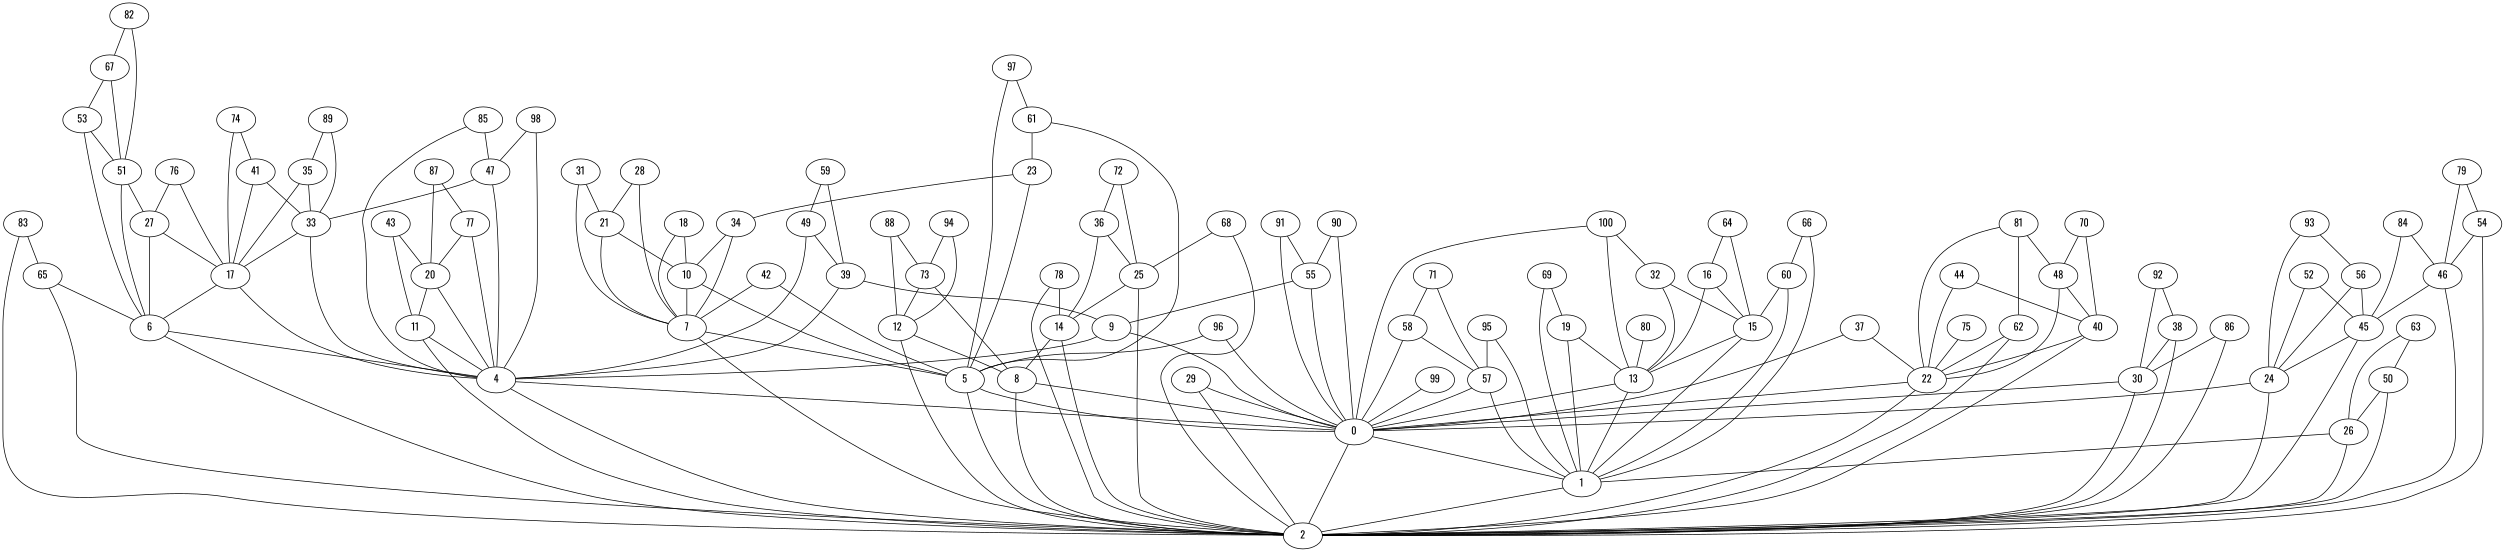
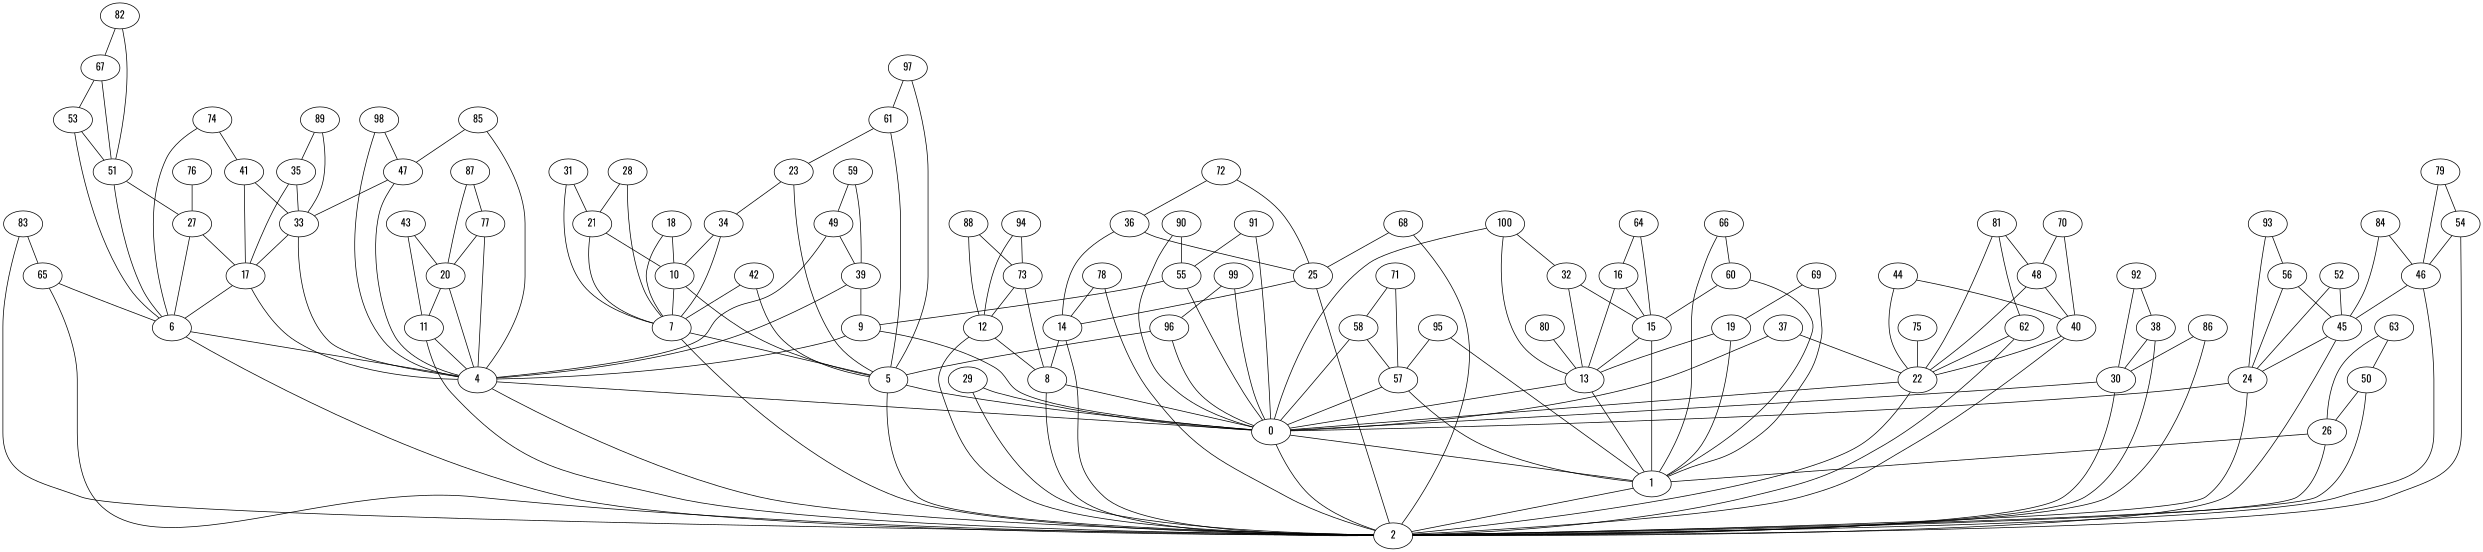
edge "74" -- "17": now "74" -- "6"
edge "76" -- "17": removed
edge "99" -- "96": added
